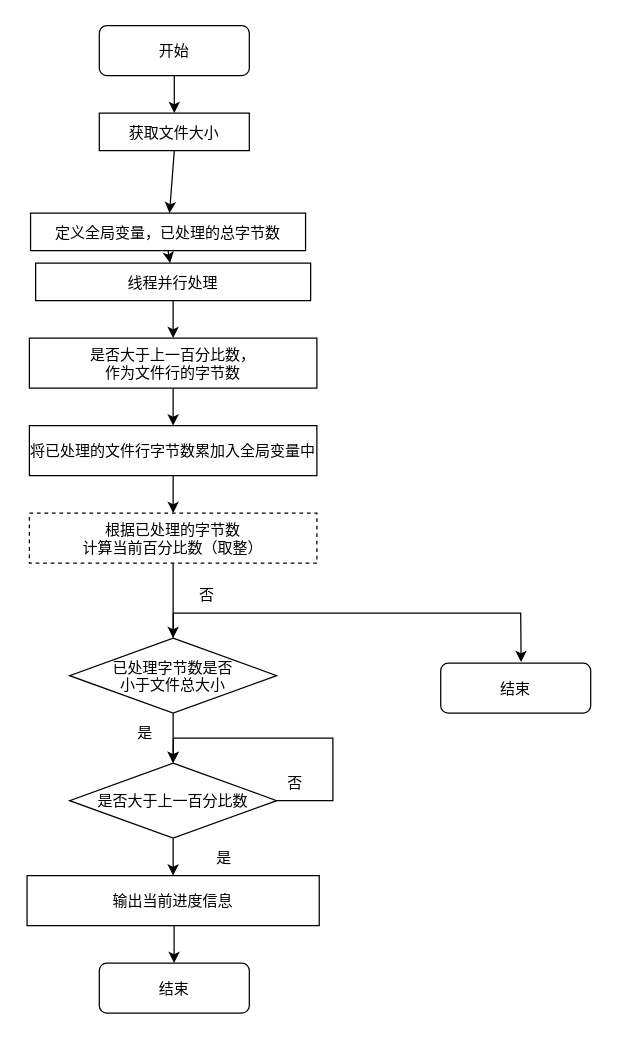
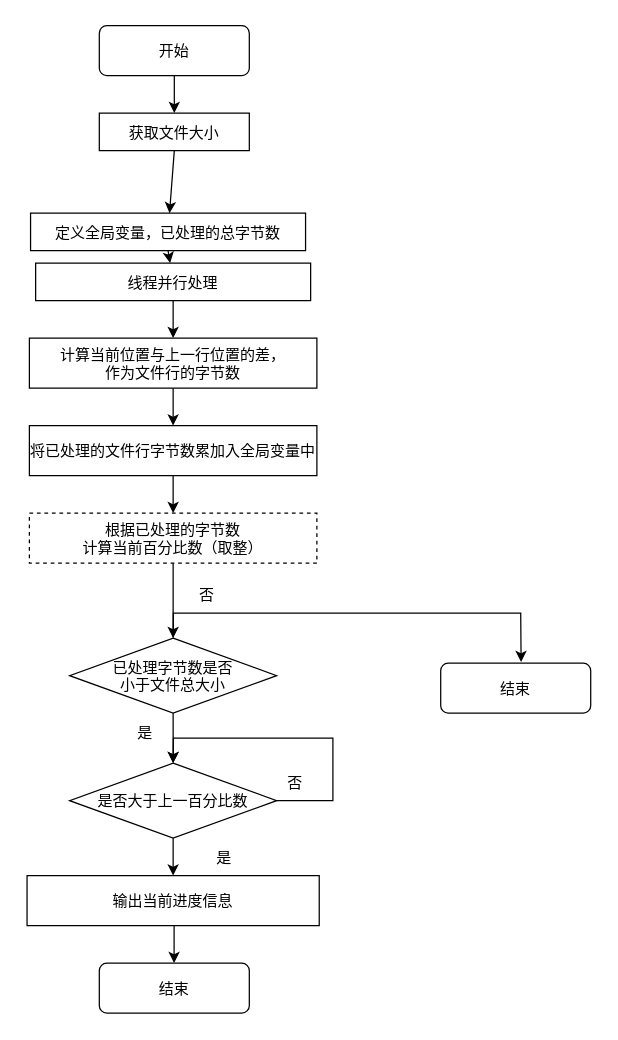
node "是否大于上一百分比数， 作为文件行的字节数": label "是否大于上一百分比数， 作为文件行的字节数" -> "计算当前位置与上一行位置的差， 作为文件行的字节数"
